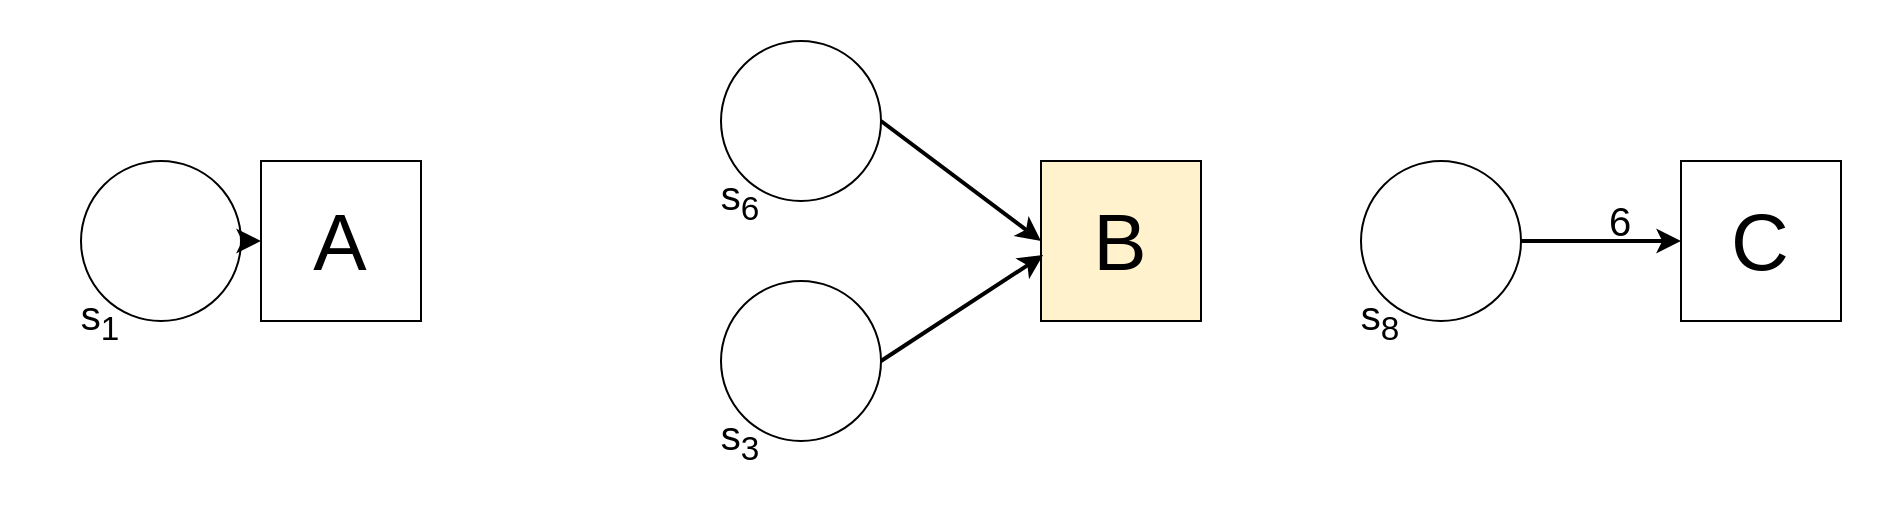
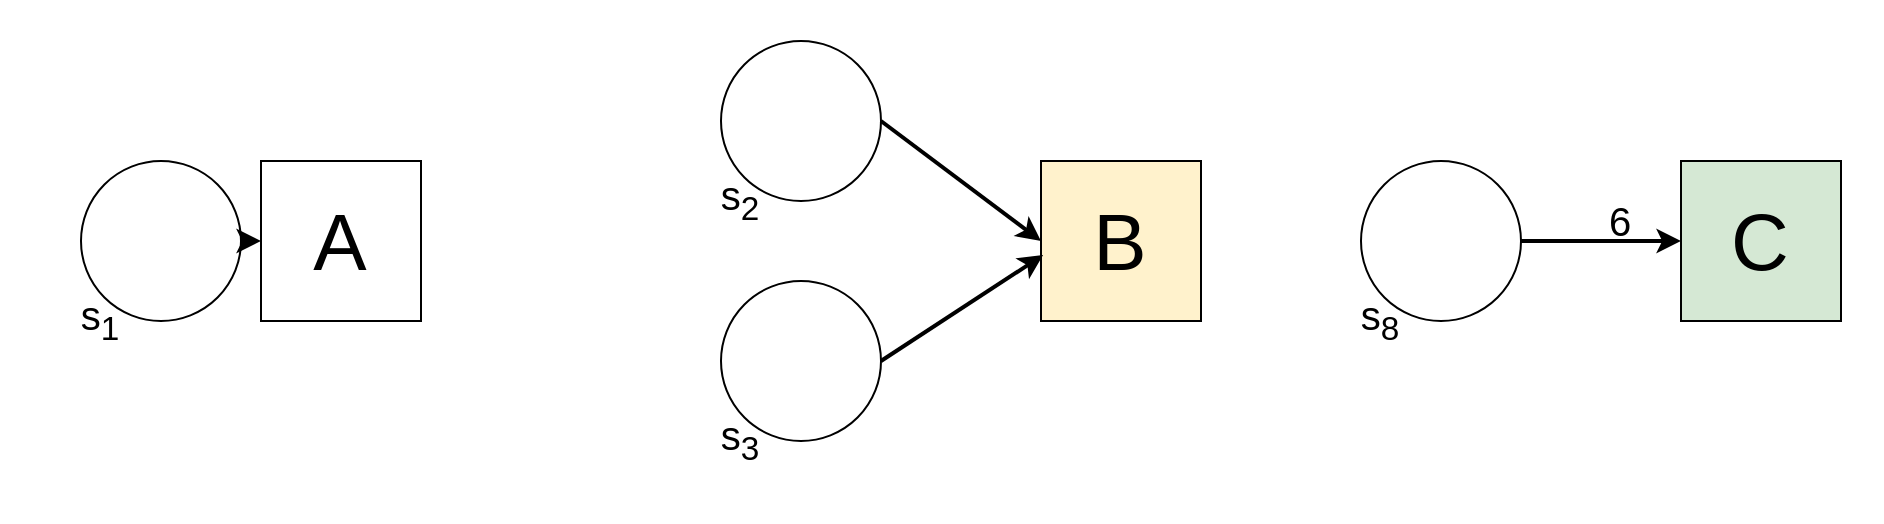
node "s6": label "s6" -> "s2"
node "C": fillcolor #ffffff -> #d5e8d4
